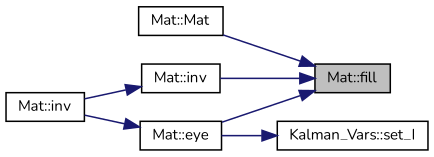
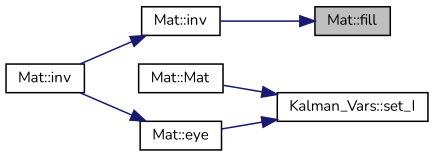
edge "Mat::Mat" -> "Mat::fill": now "Mat::Mat" -> "Kalman_Vars::set_I"
edge "Mat::eye" -> "Mat::fill": removed
